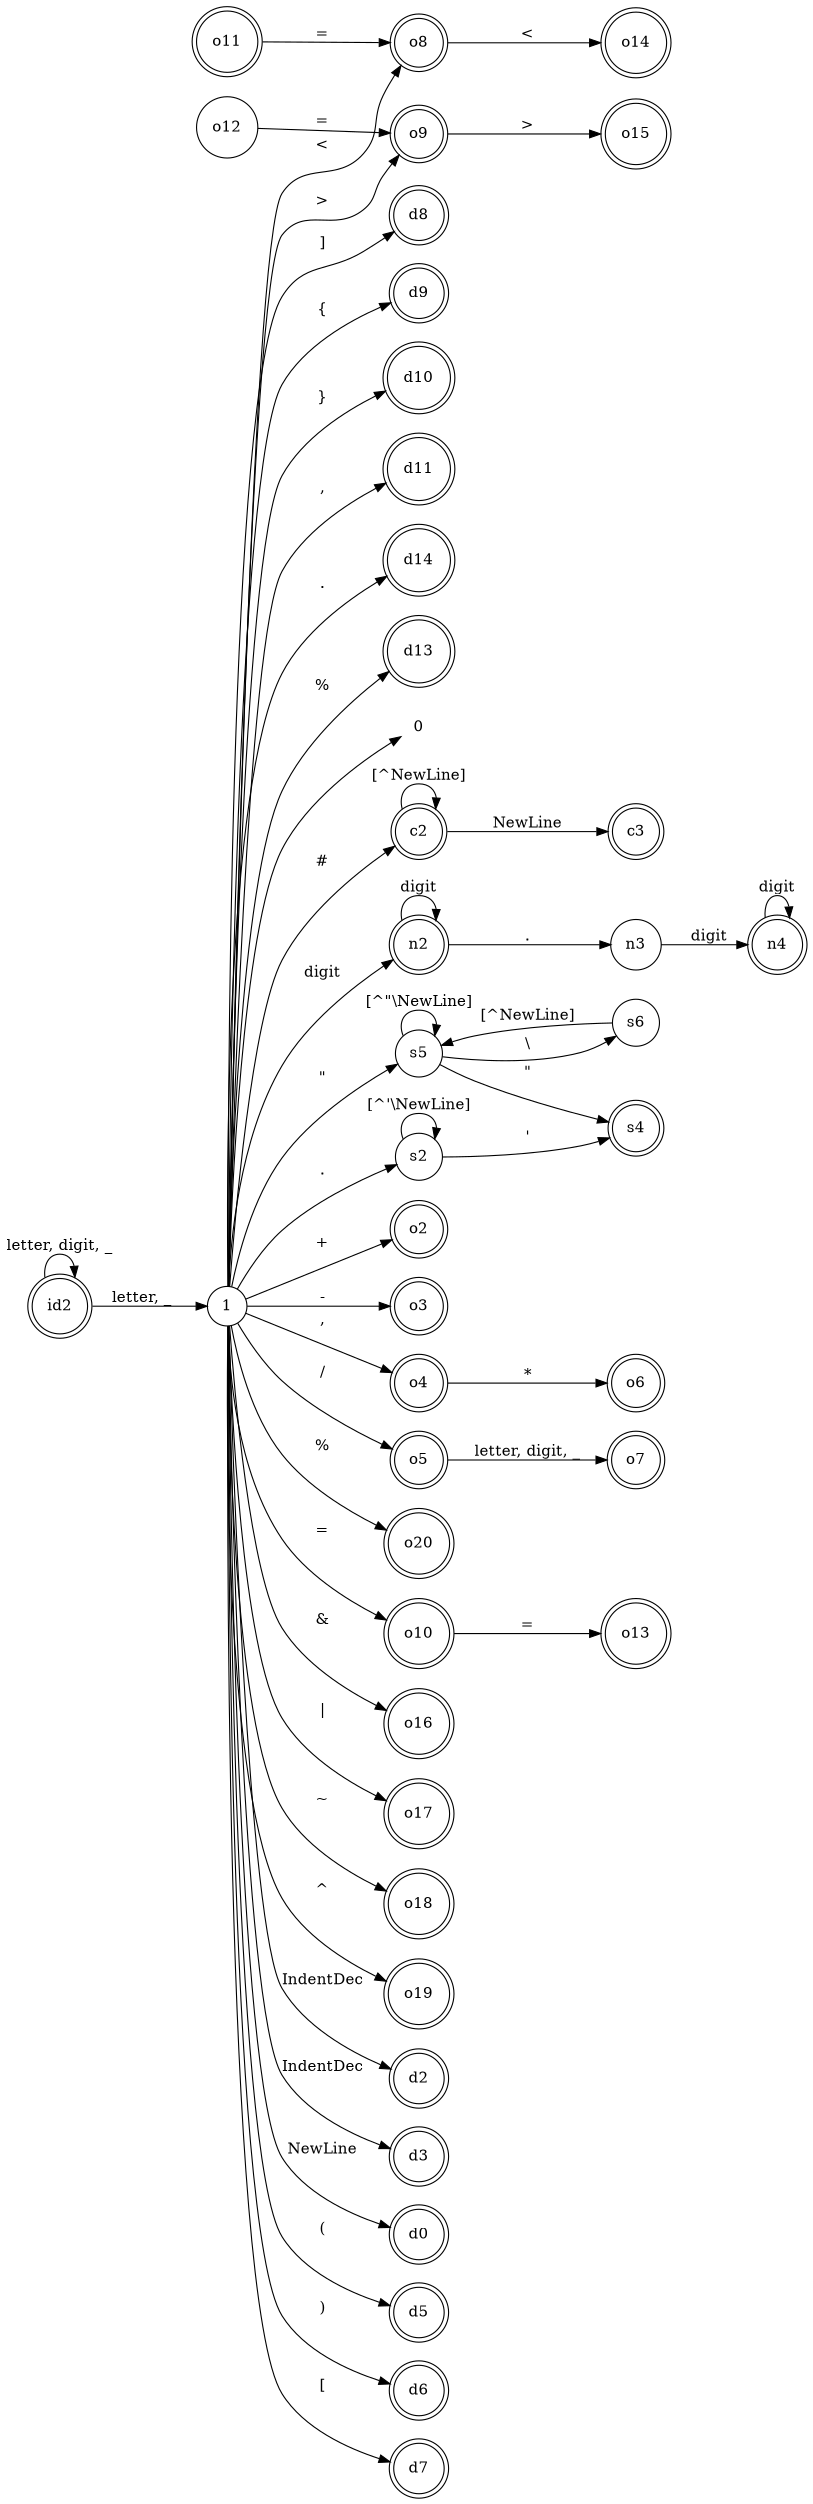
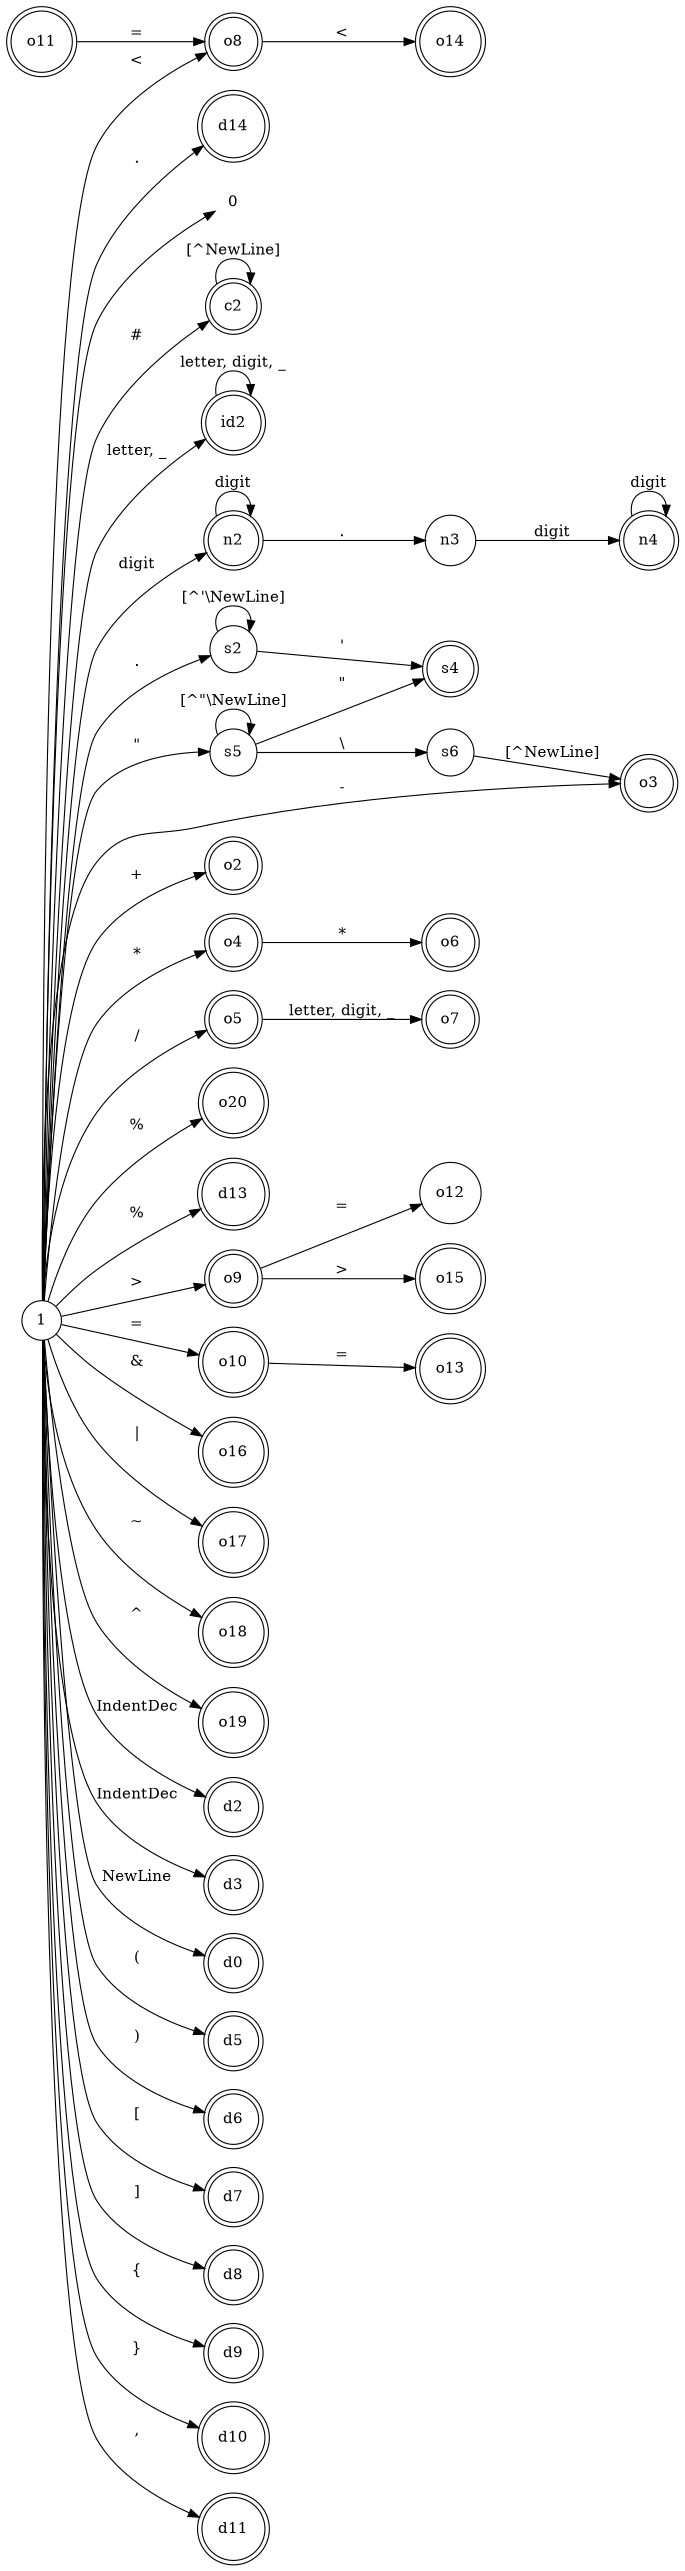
edge "o12" -> "o9": reversed
node "c3": removed
edge "s6" -> "s5": now "s6" -> "o3"
edge "id2" -> "1": reversed
edge "1" -> "o4": label "," -> "*"
